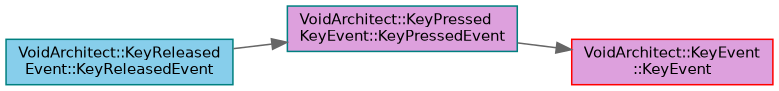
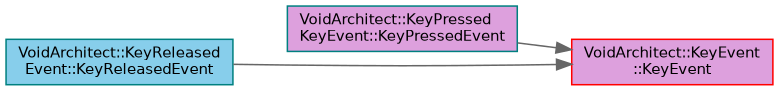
edge "VoidArchitect::KeyReleased Event::KeyReleasedEvent" -> "VoidArchitect::KeyPressed KeyEvent::KeyPressedEvent": now "VoidArchitect::KeyReleased Event::KeyReleasedEvent" -> "VoidArchitect::KeyEvent ::KeyEvent"
